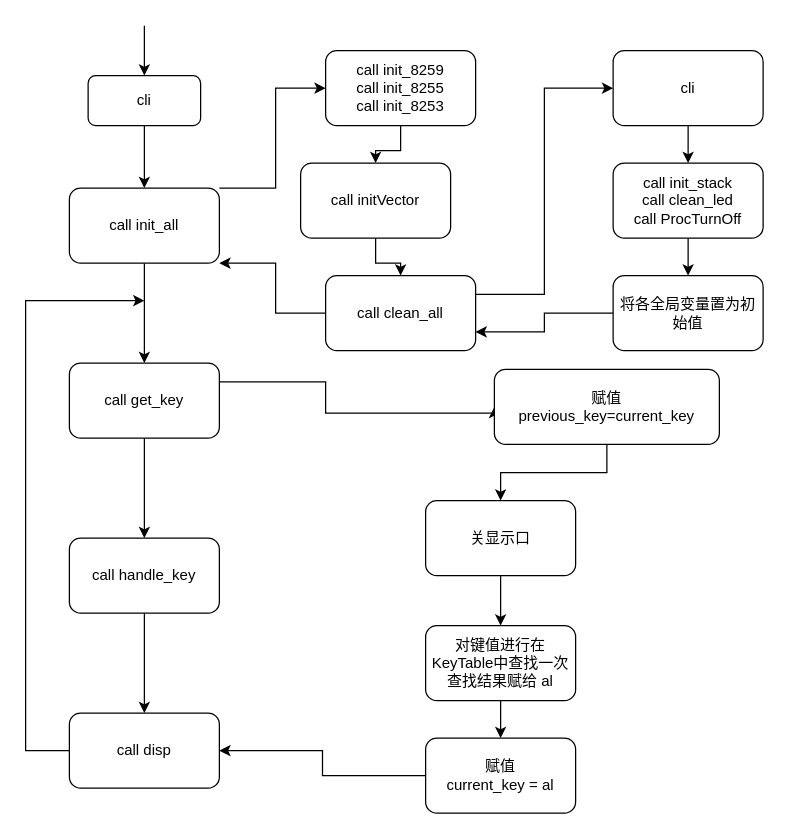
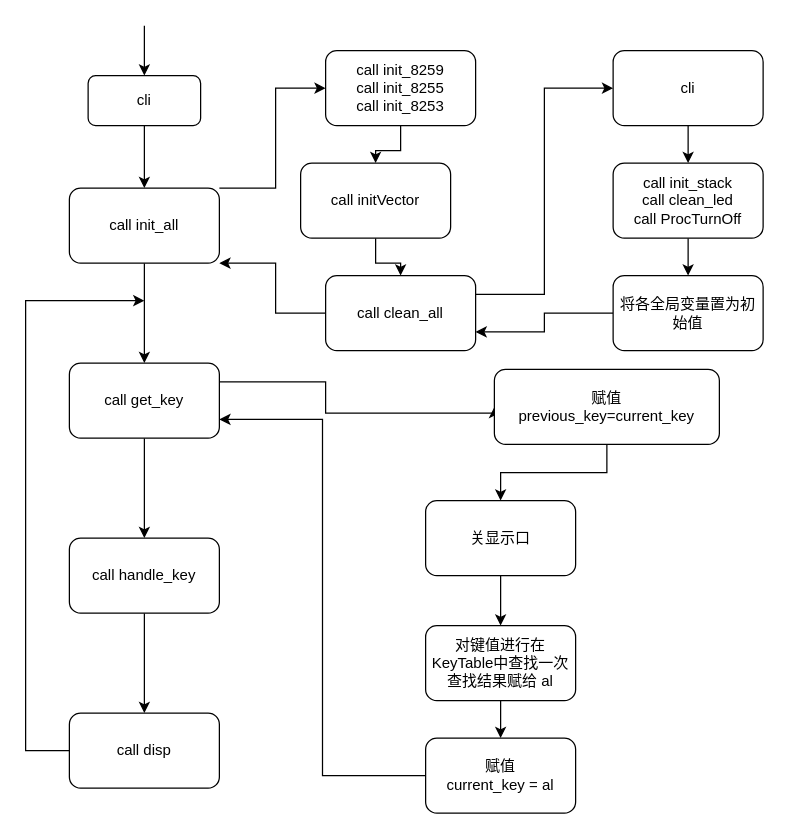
edge "赋值 current_key = al" -> "call disp": now "赋值 current_key = al" -> "call get_key"
